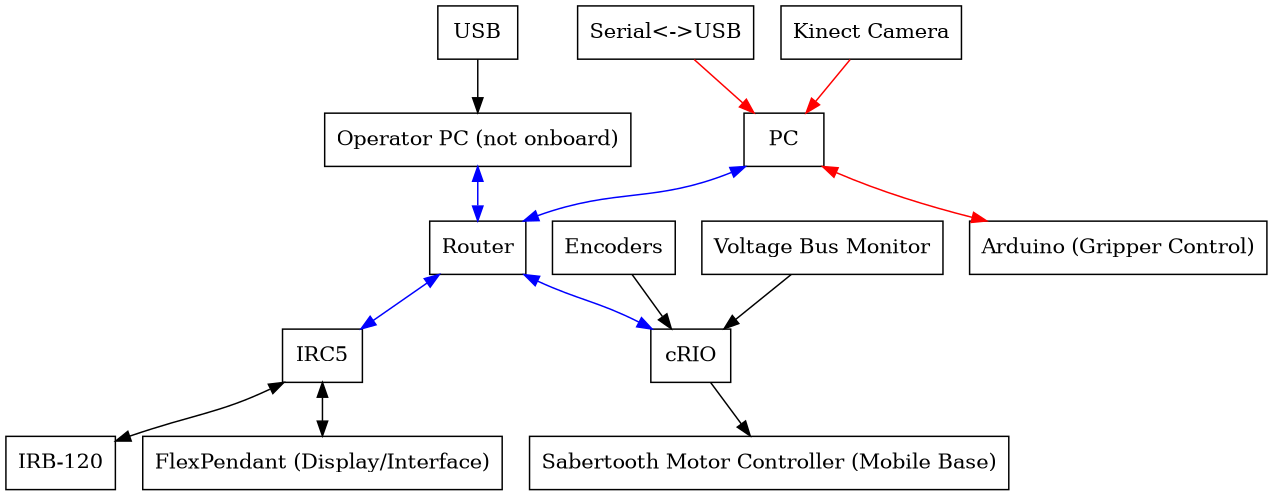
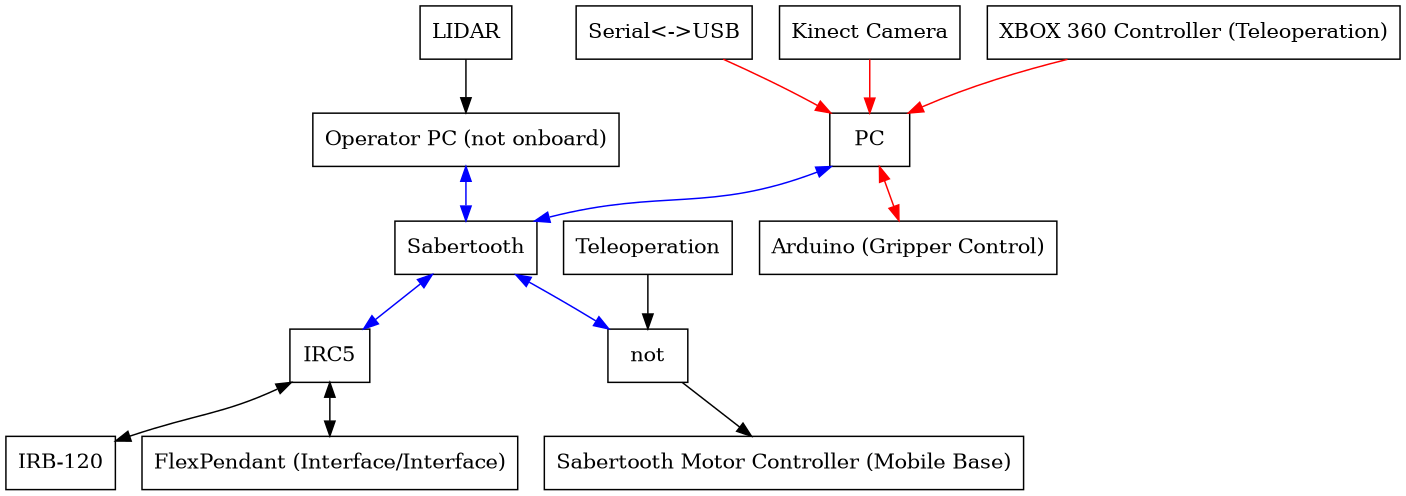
node "USB": label "USB" -> "LIDAR"
node "XBOX 360 Controller (Teleoperation)": added
node "Router": label "Router" -> "Sabertooth"
node "Encoders": label "Encoders" -> "Teleoperation"
node "Voltage Bus Monitor": removed
node "cRIO": label "cRIO" -> "not"
node "FlexPendant (Display/Interface)": label "FlexPendant (Display/Interface)" -> "FlexPendant (Interface/Interface)"
